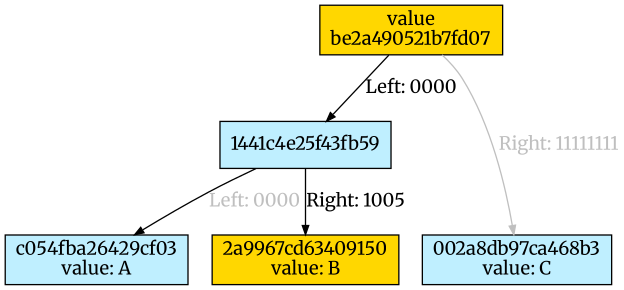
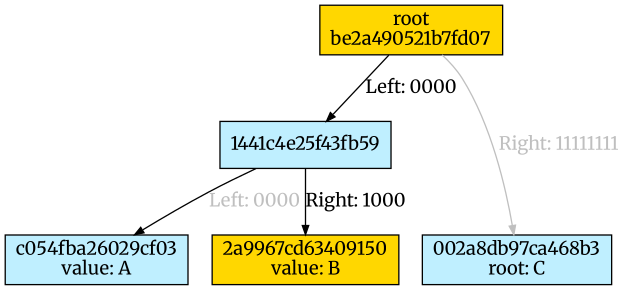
node "value be2a490521b7fd07": label "value be2a490521b7fd07" -> "root be2a490521b7fd07"
edge "1441c4e25f43fb59" -> "2a9967cd63409150 value: B": label "Right: 1005" -> "Right: 1000"
node "c054fba26429cf03 value: A": label "c054fba26429cf03 value: A" -> "c054fba26029cf03 value: A"
node "002a8db97ca468b3 value: C": label "002a8db97ca468b3 value: C" -> "002a8db97ca468b3 root: C"
